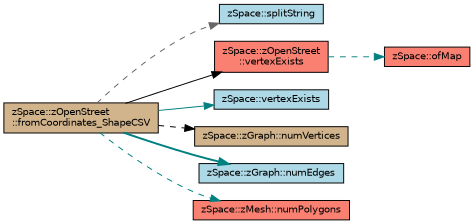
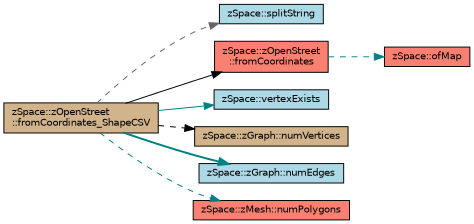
node "zSpace::zOpenStreet ::vertexExists": label "zSpace::zOpenStreet ::vertexExists" -> "zSpace::zOpenStreet ::fromCoordinates"
